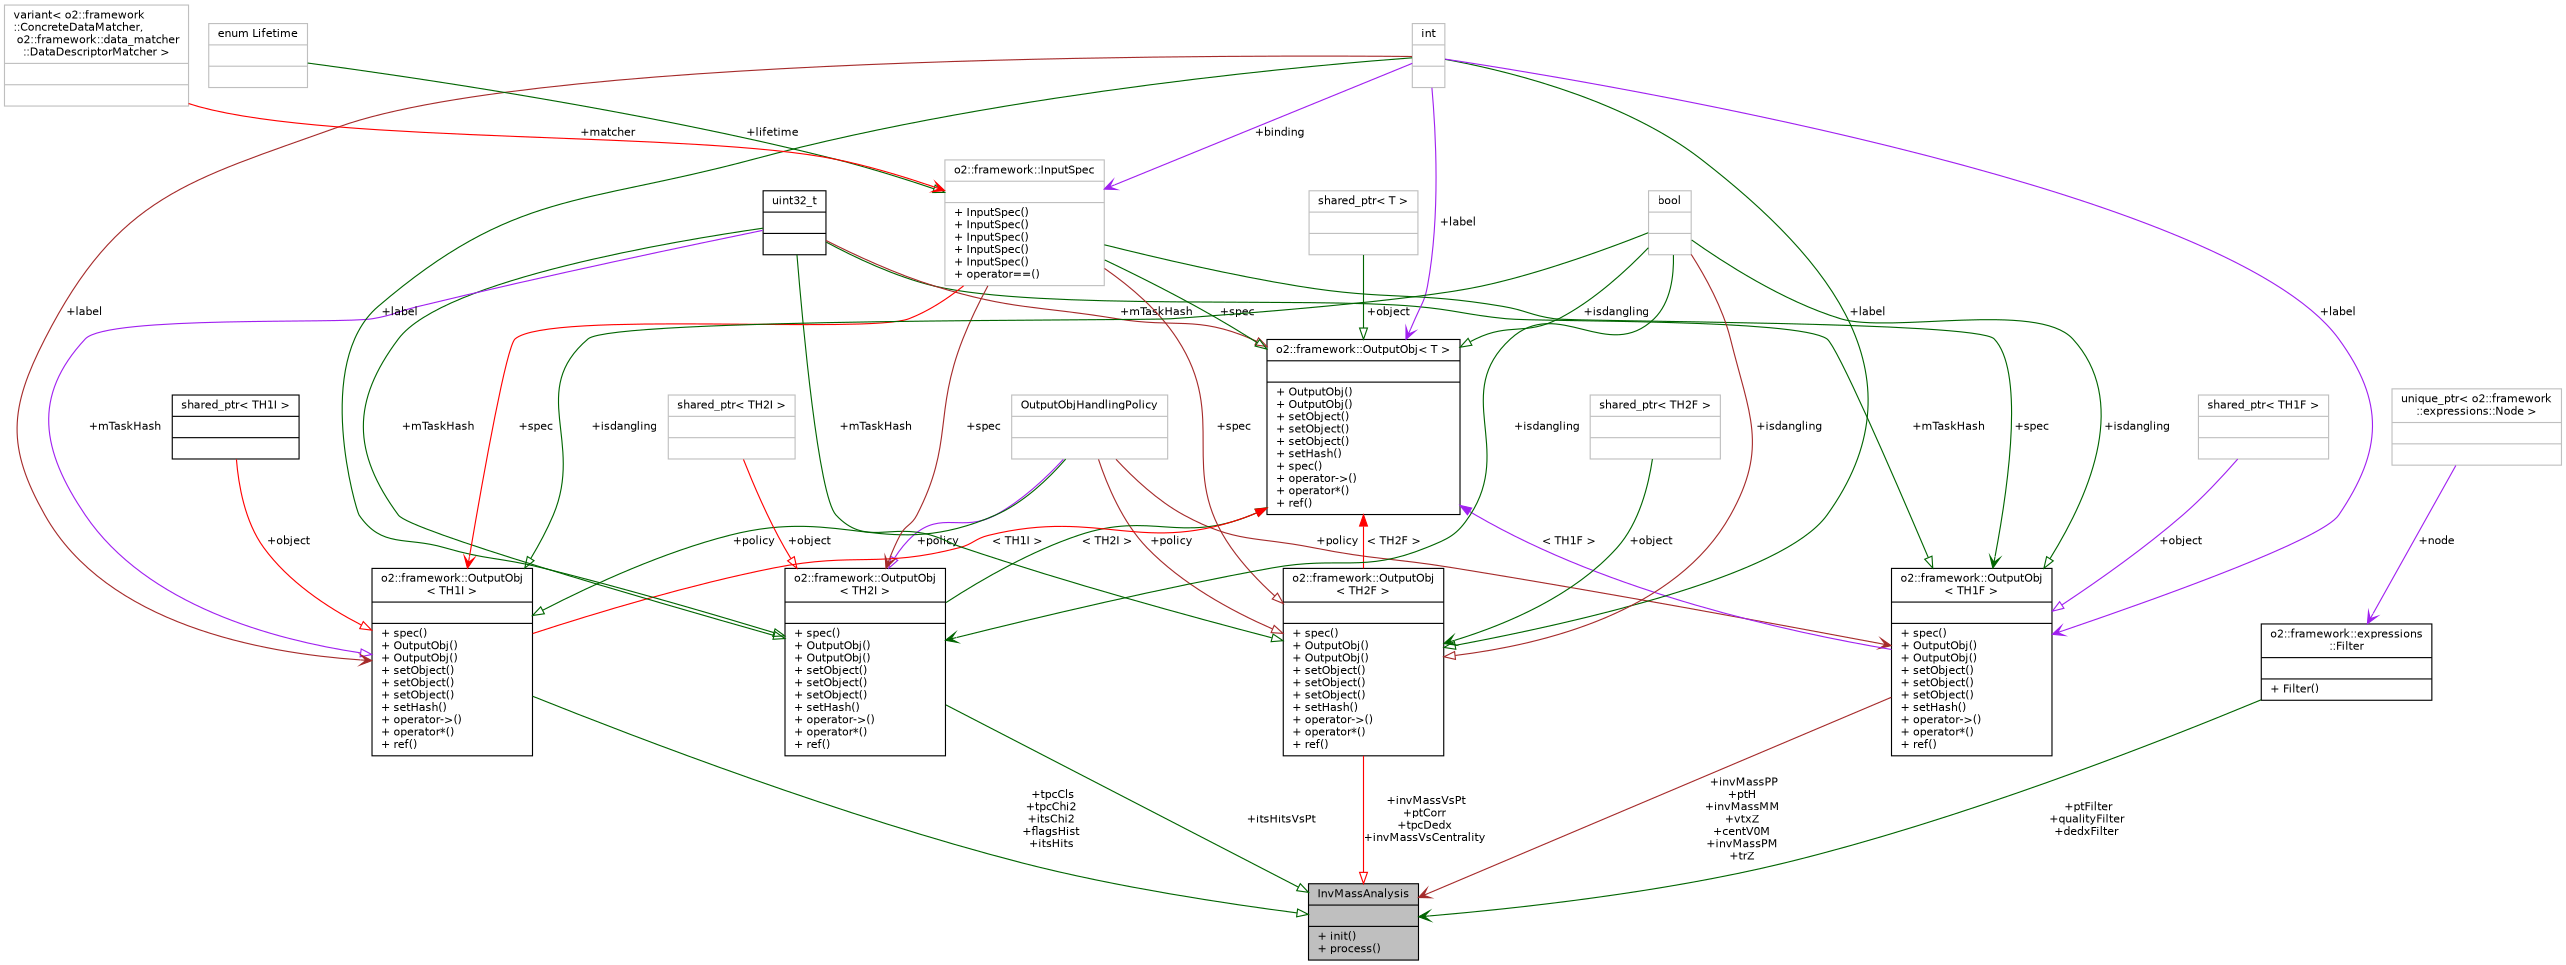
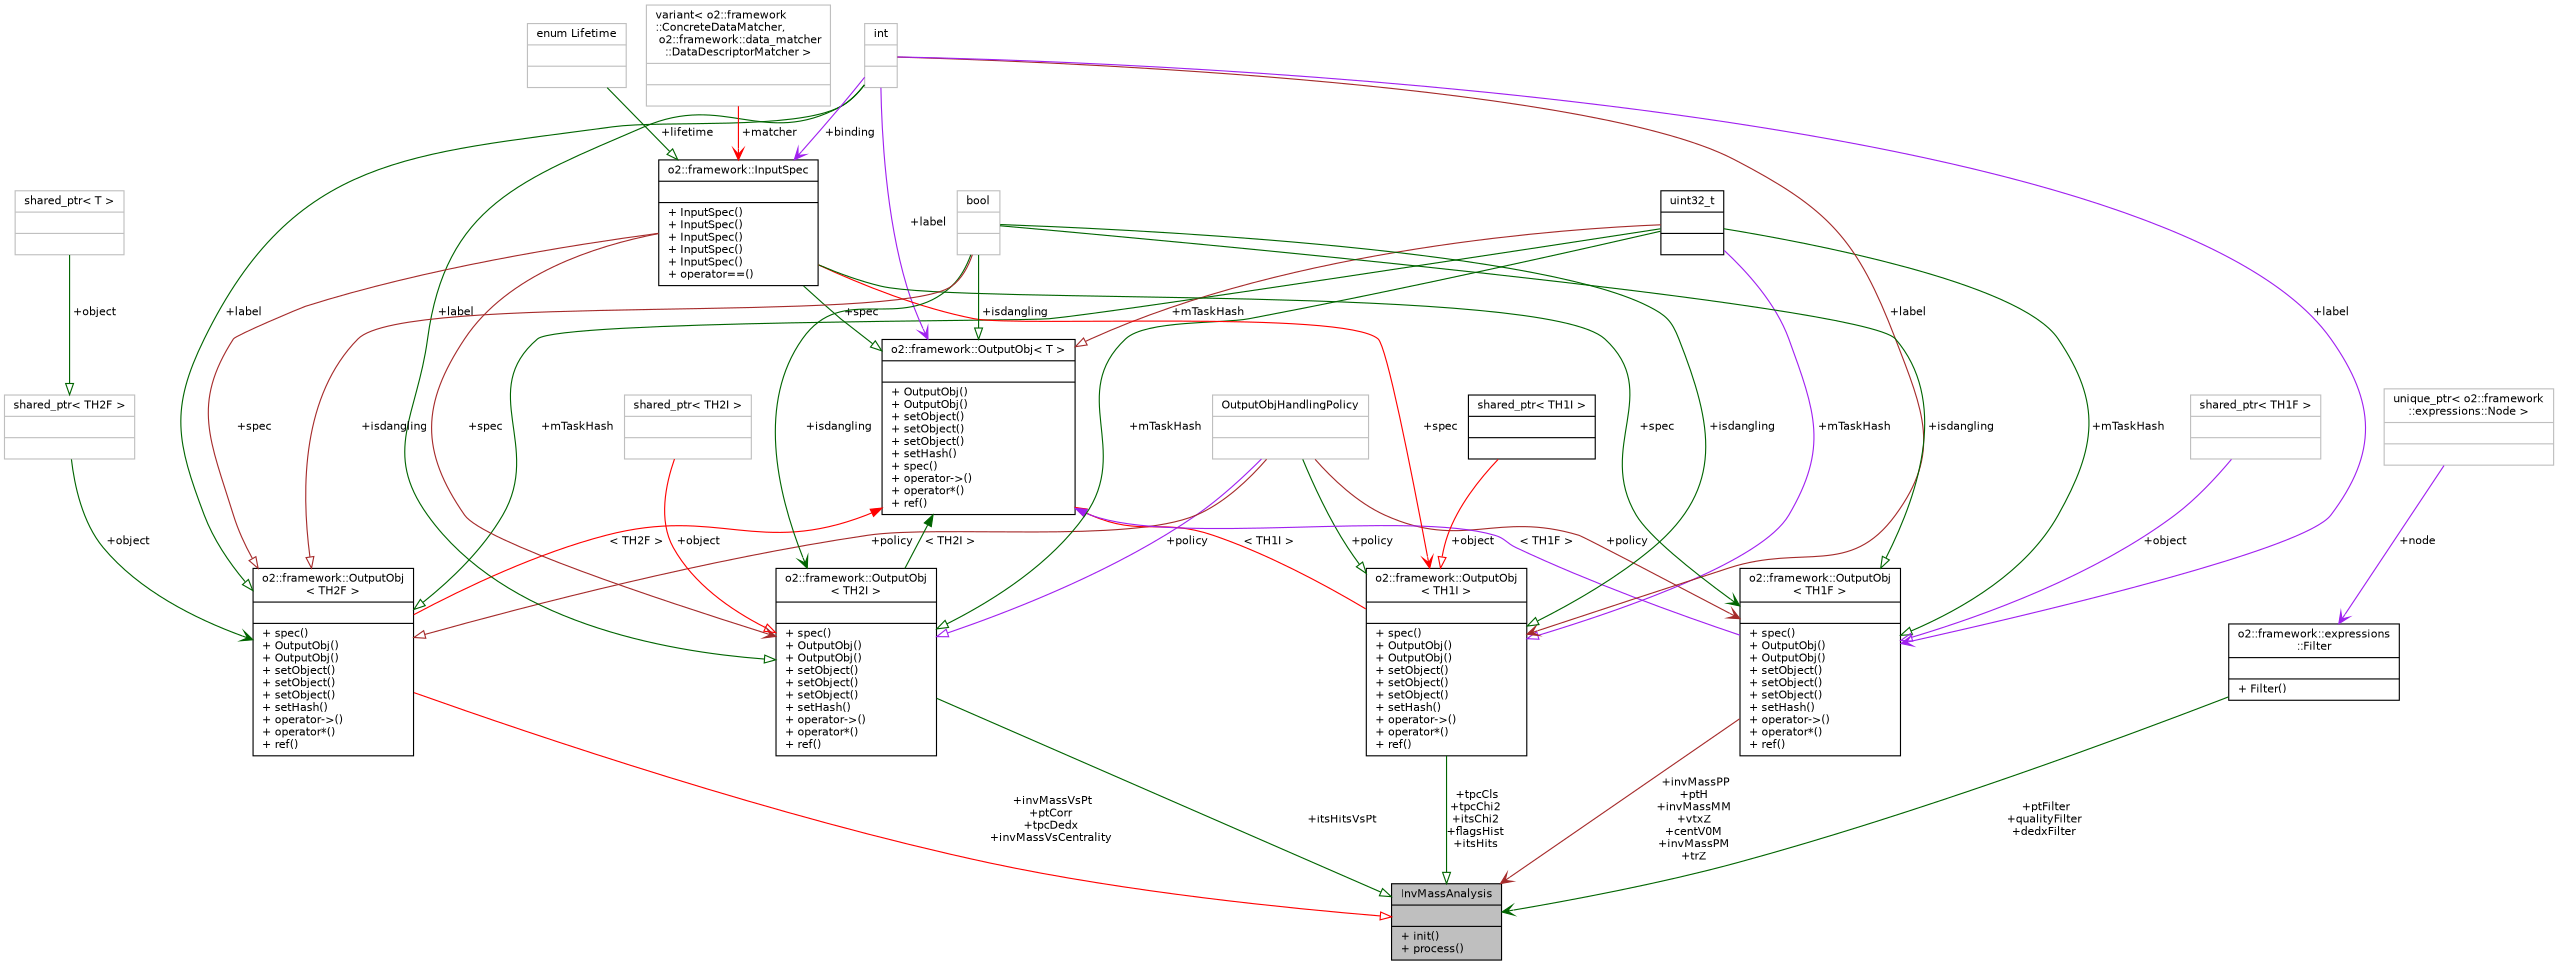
node "o2::framework::InputSpec": color grey75 -> black
edge "shared_ptr< T >" -> "o2::framework::OutputObj< T >": now "shared_ptr< T >" -> "shared_ptr< TH2F >"
